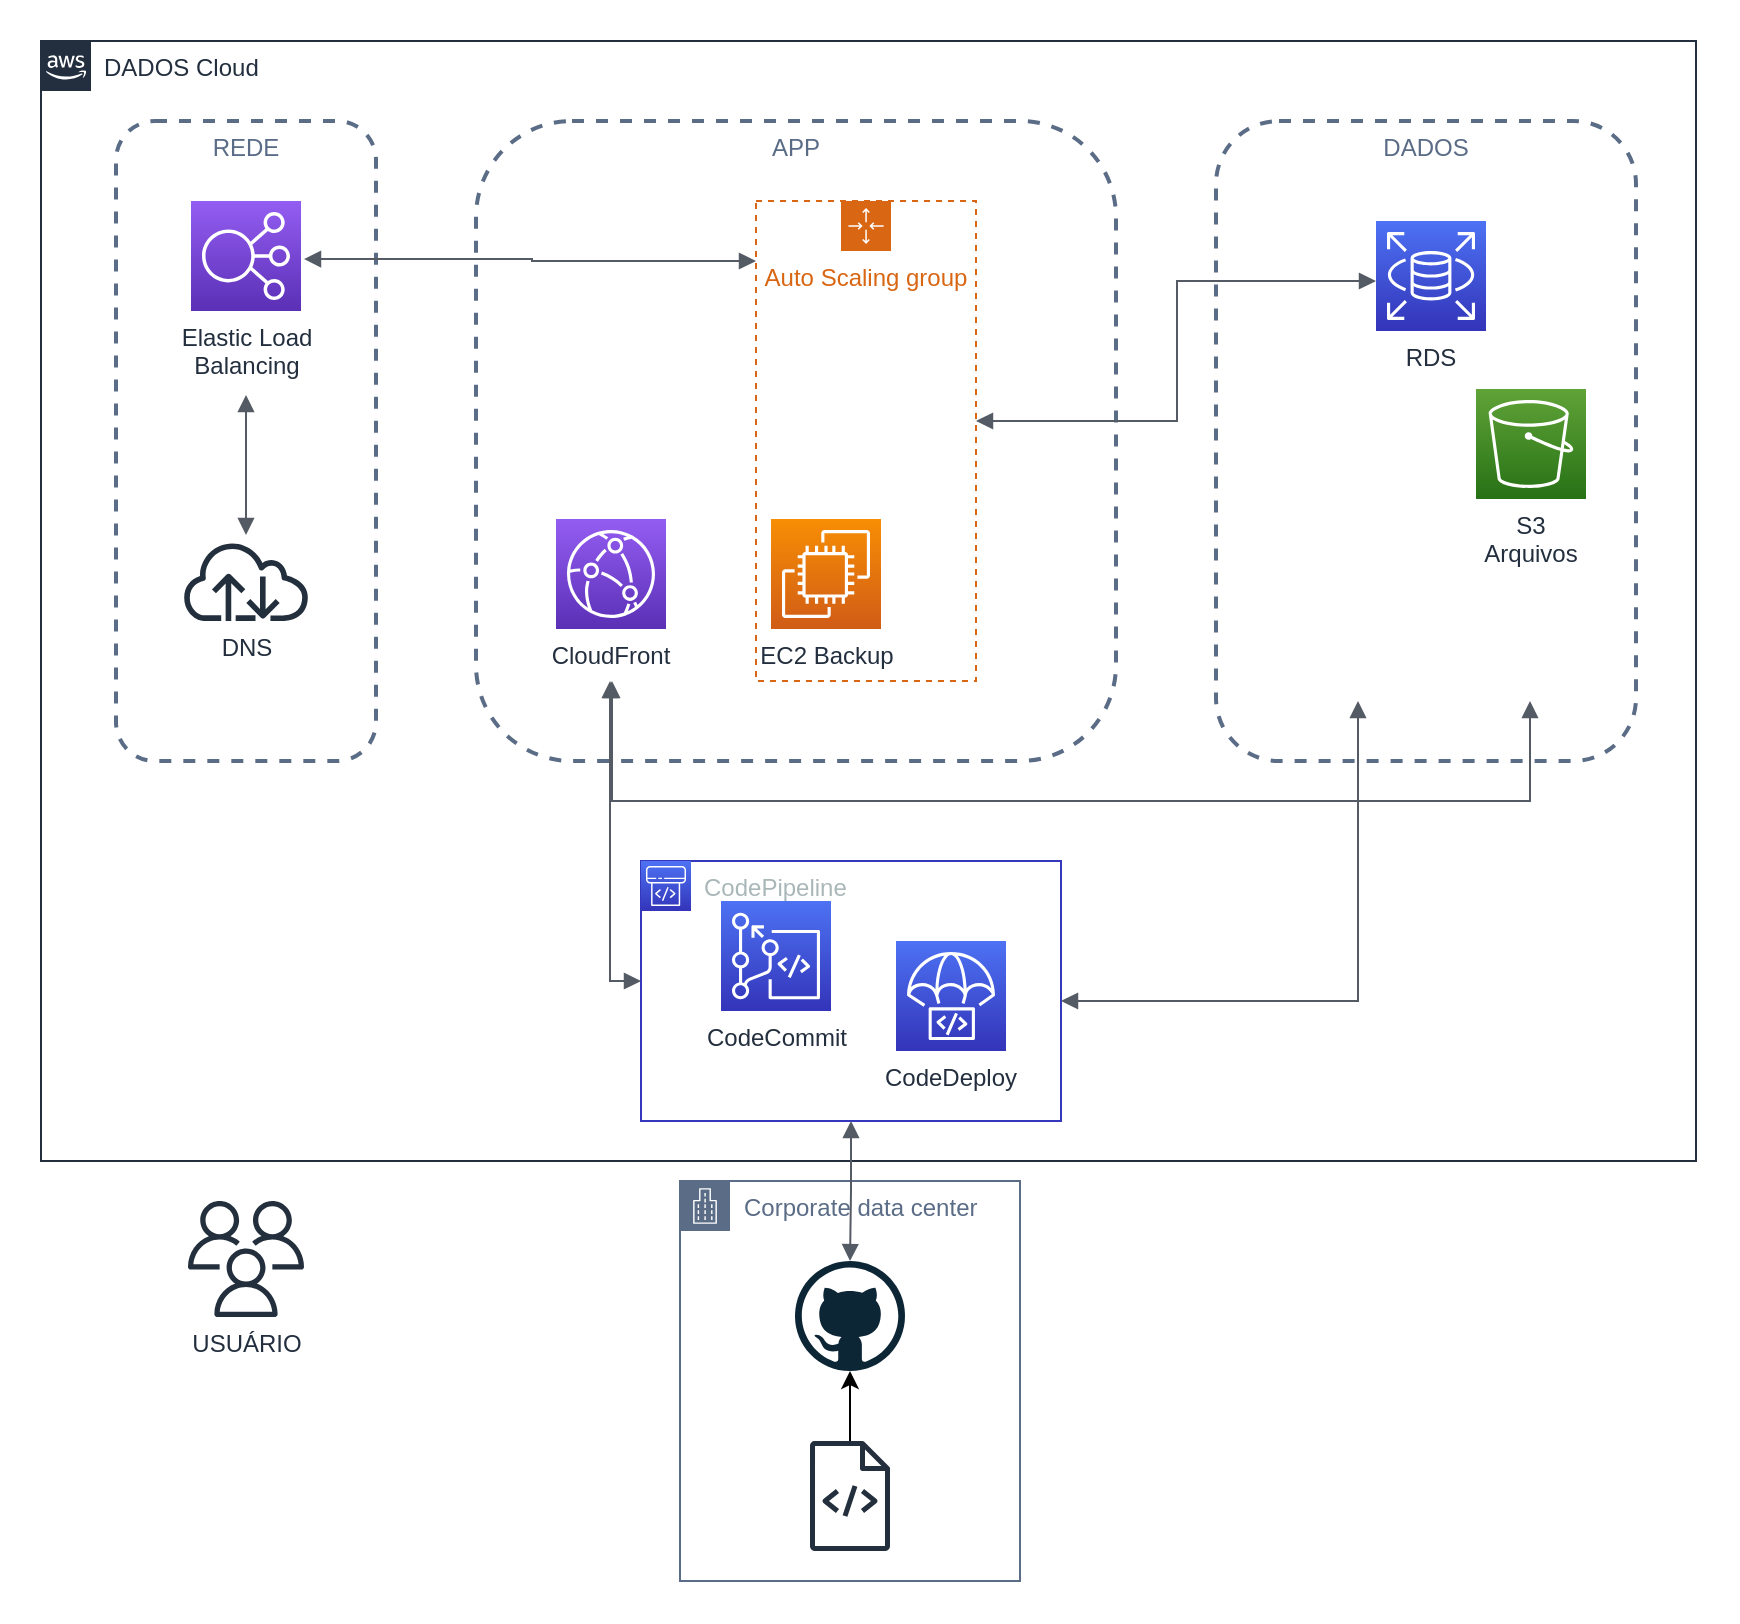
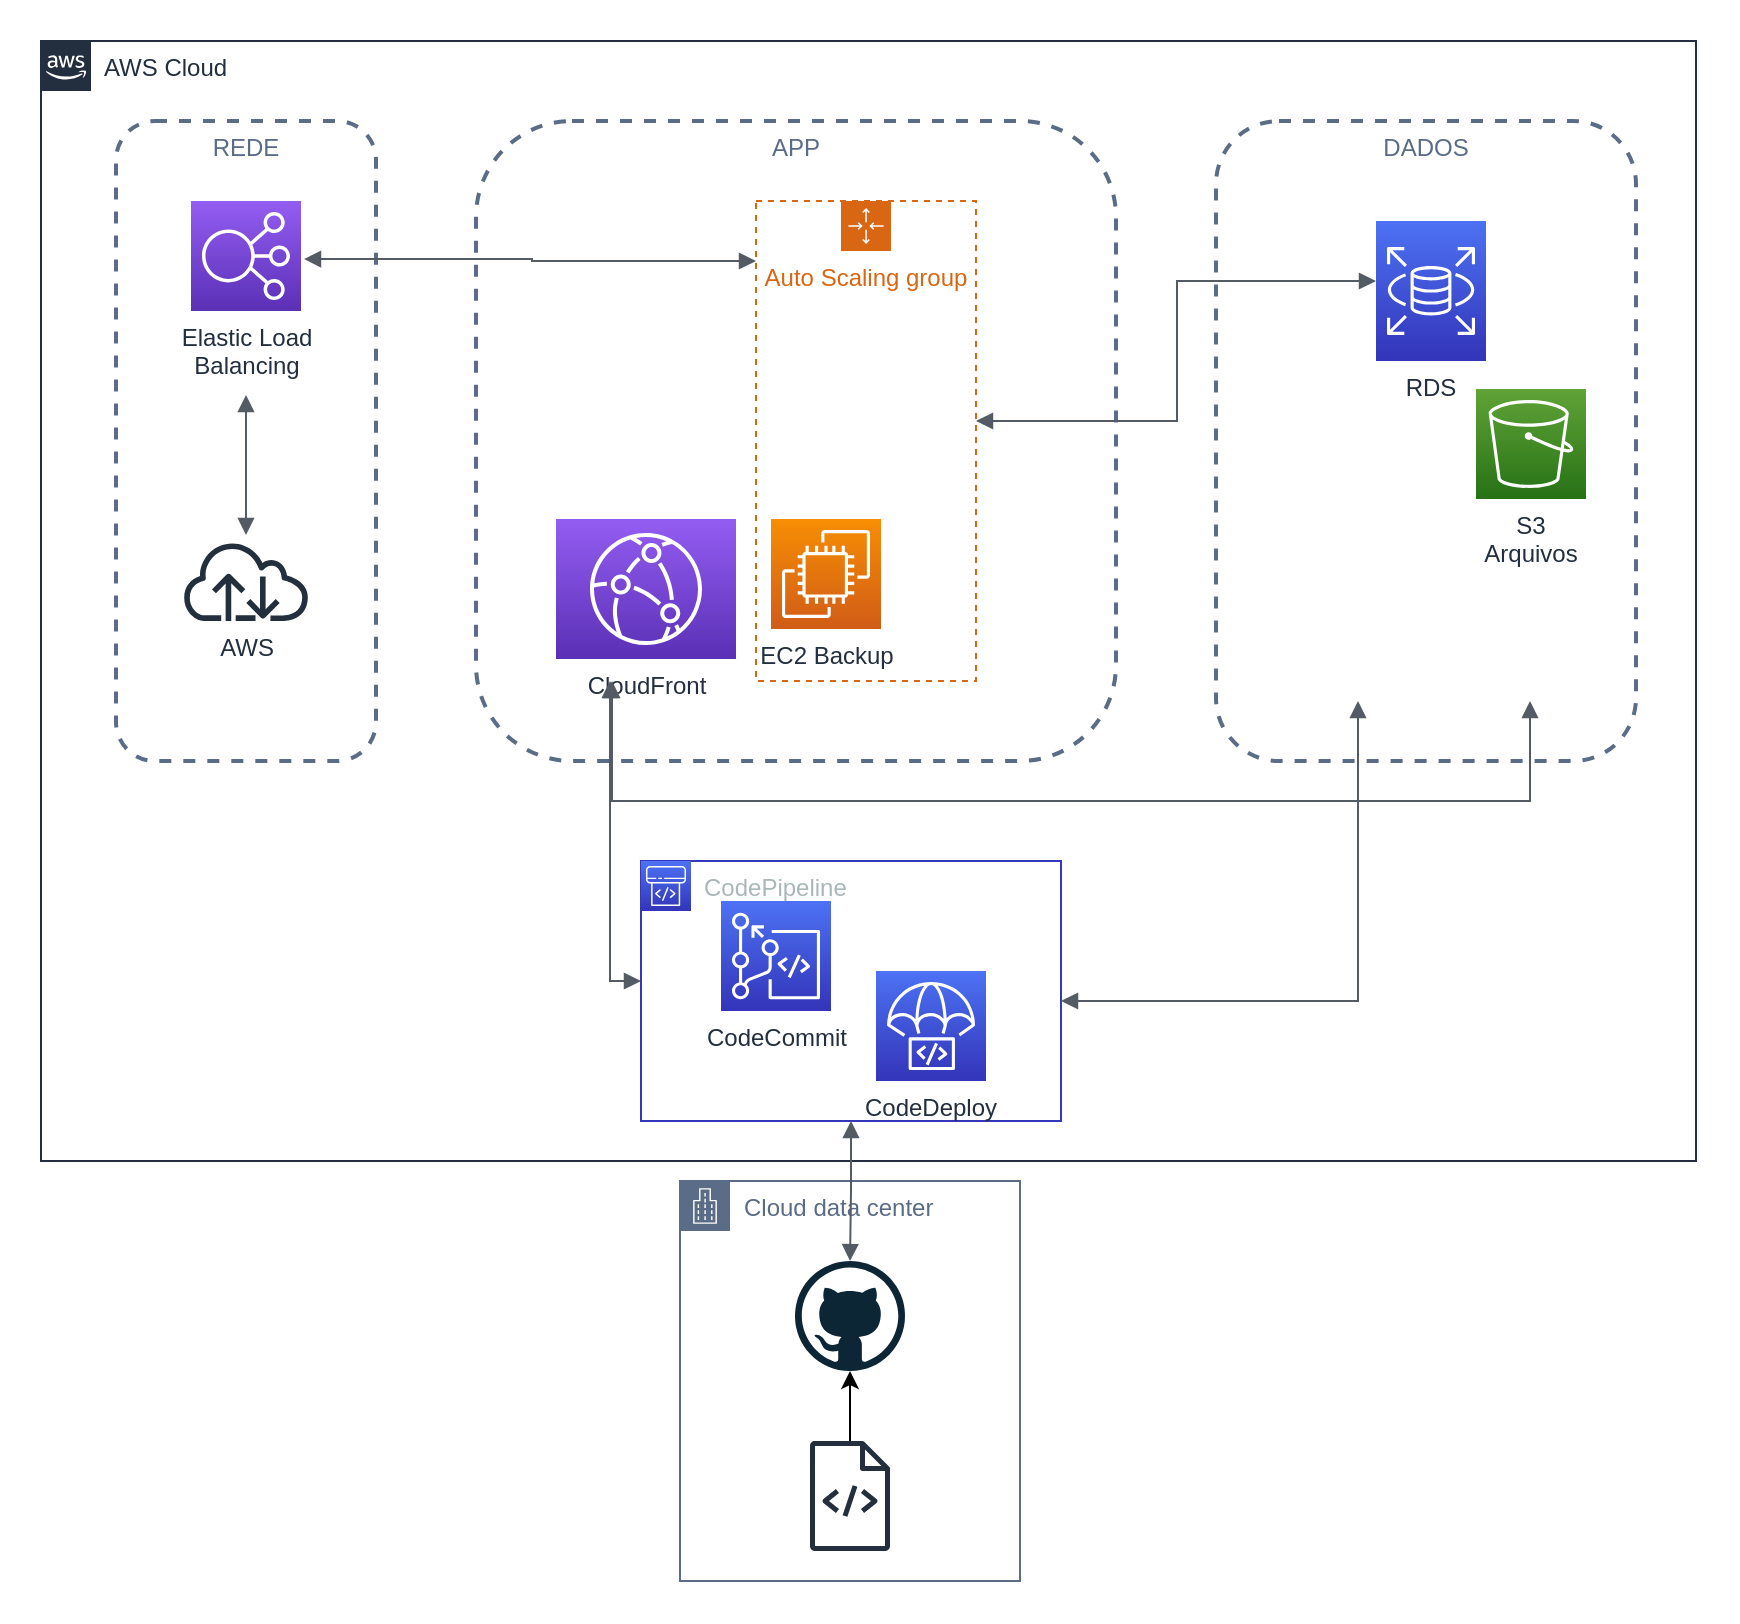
node "DADOS Cloud": label "DADOS Cloud" -> "AWS Cloud"
node "RDS": size 110x110 -> 110x140
node "CloudFront": size 110x110 -> 180x140
node "DNS": label "DNS" -> "AWS"
node "CodeDeploy": moved (951, 996) -> (931, 1026)
node "Corporate data center": label "Corporate data center" -> "Cloud data center"
node "USUÁRIO": removed
